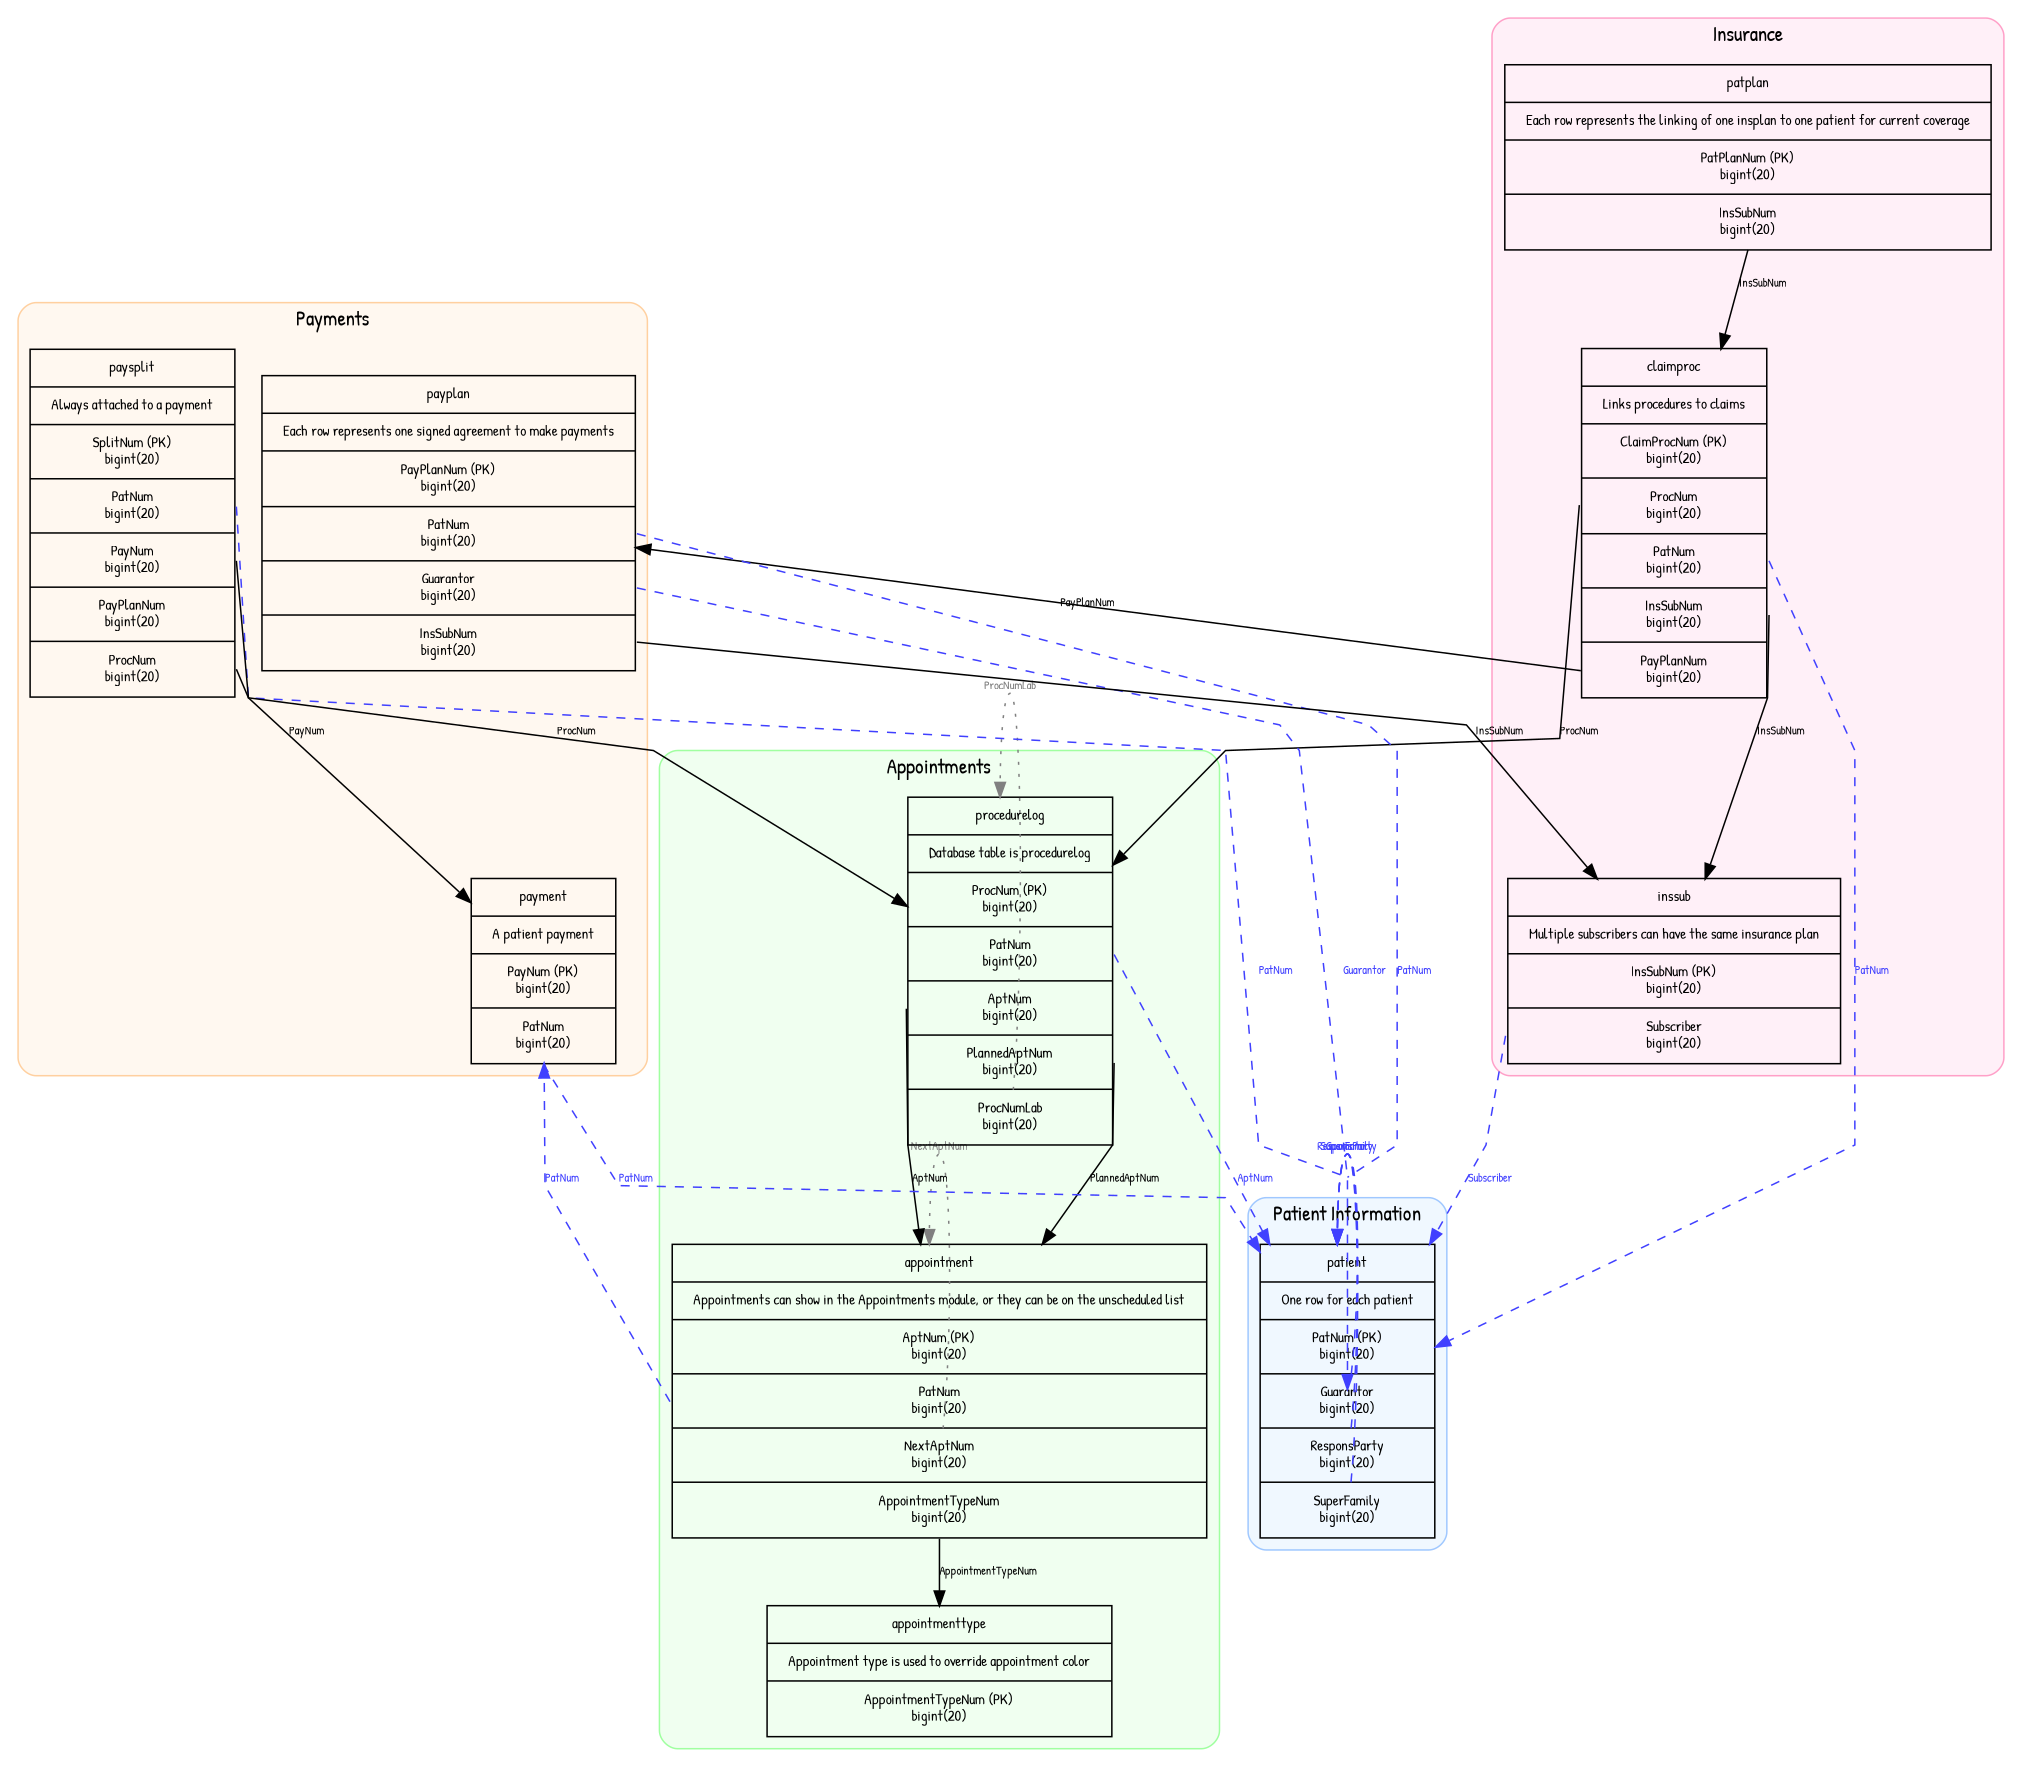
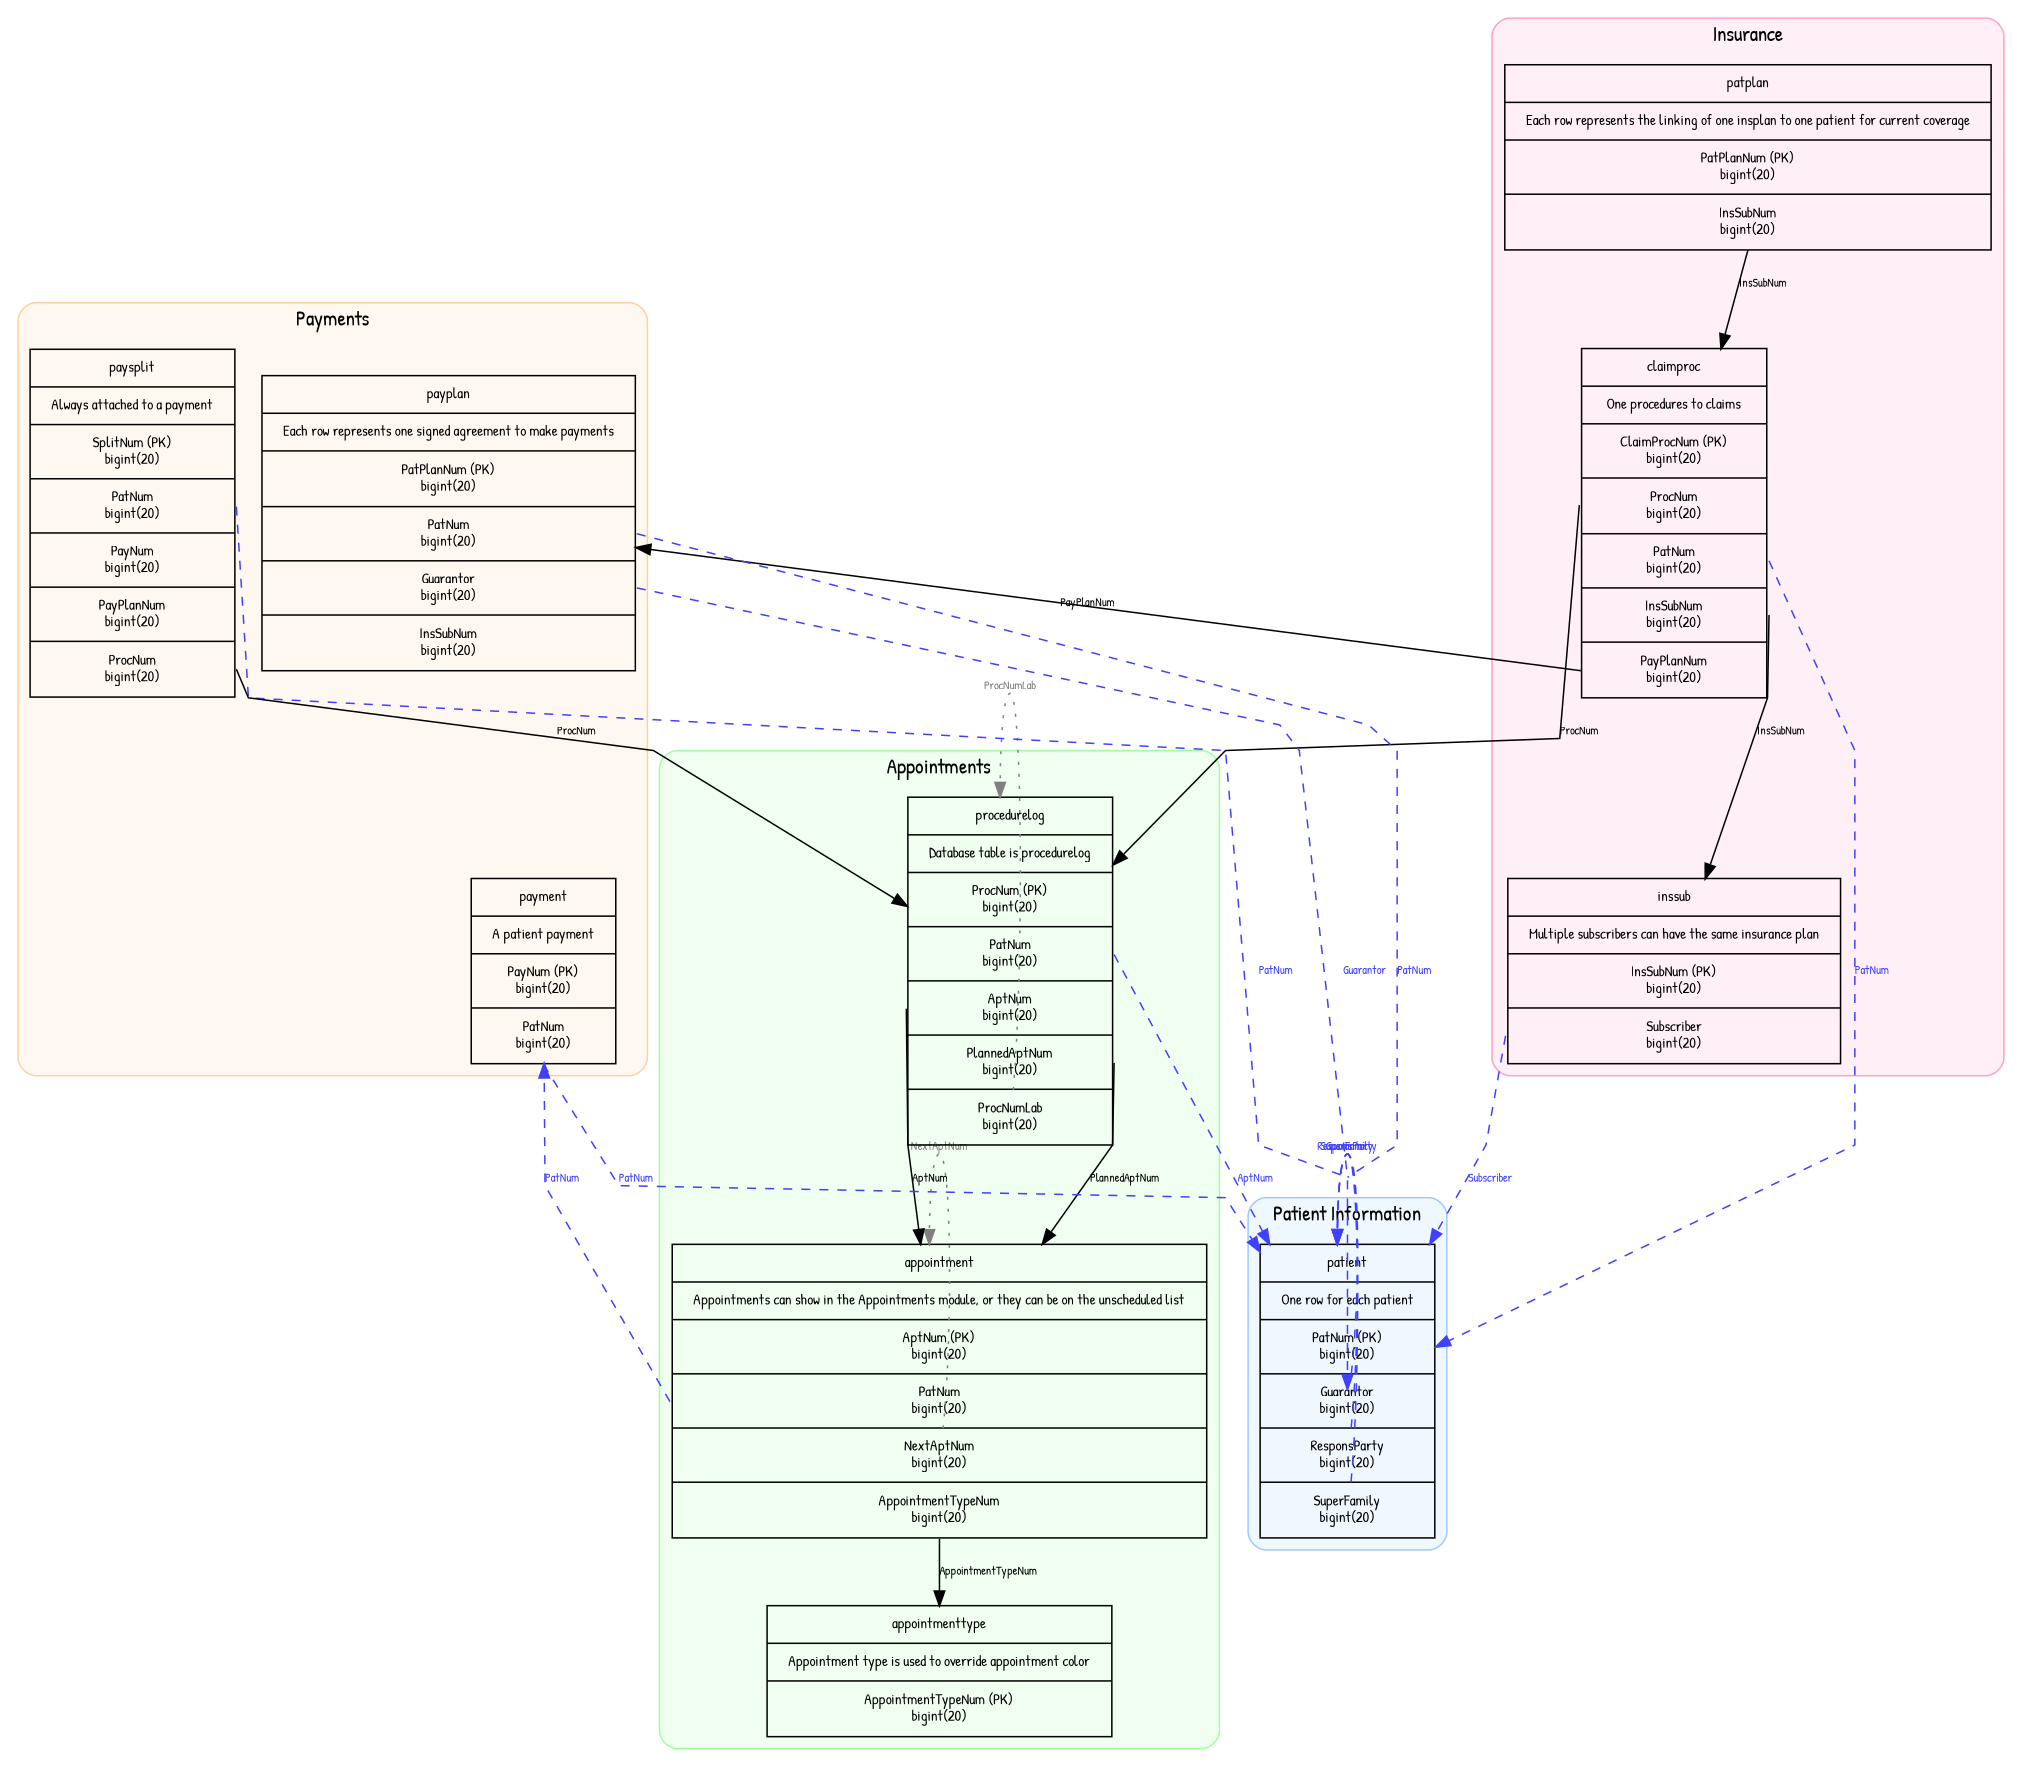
node "claimproc": text "Links procedures to claims" -> "One procedures to claims"
node "payplan": text "PayPlanNum (PK)" -> "PatPlanNum (PK)"
edge "payplan" -> "inssub": removed, label "InsSubNum"
edge "paysplit" -> "payment": removed, label "PayNum"
